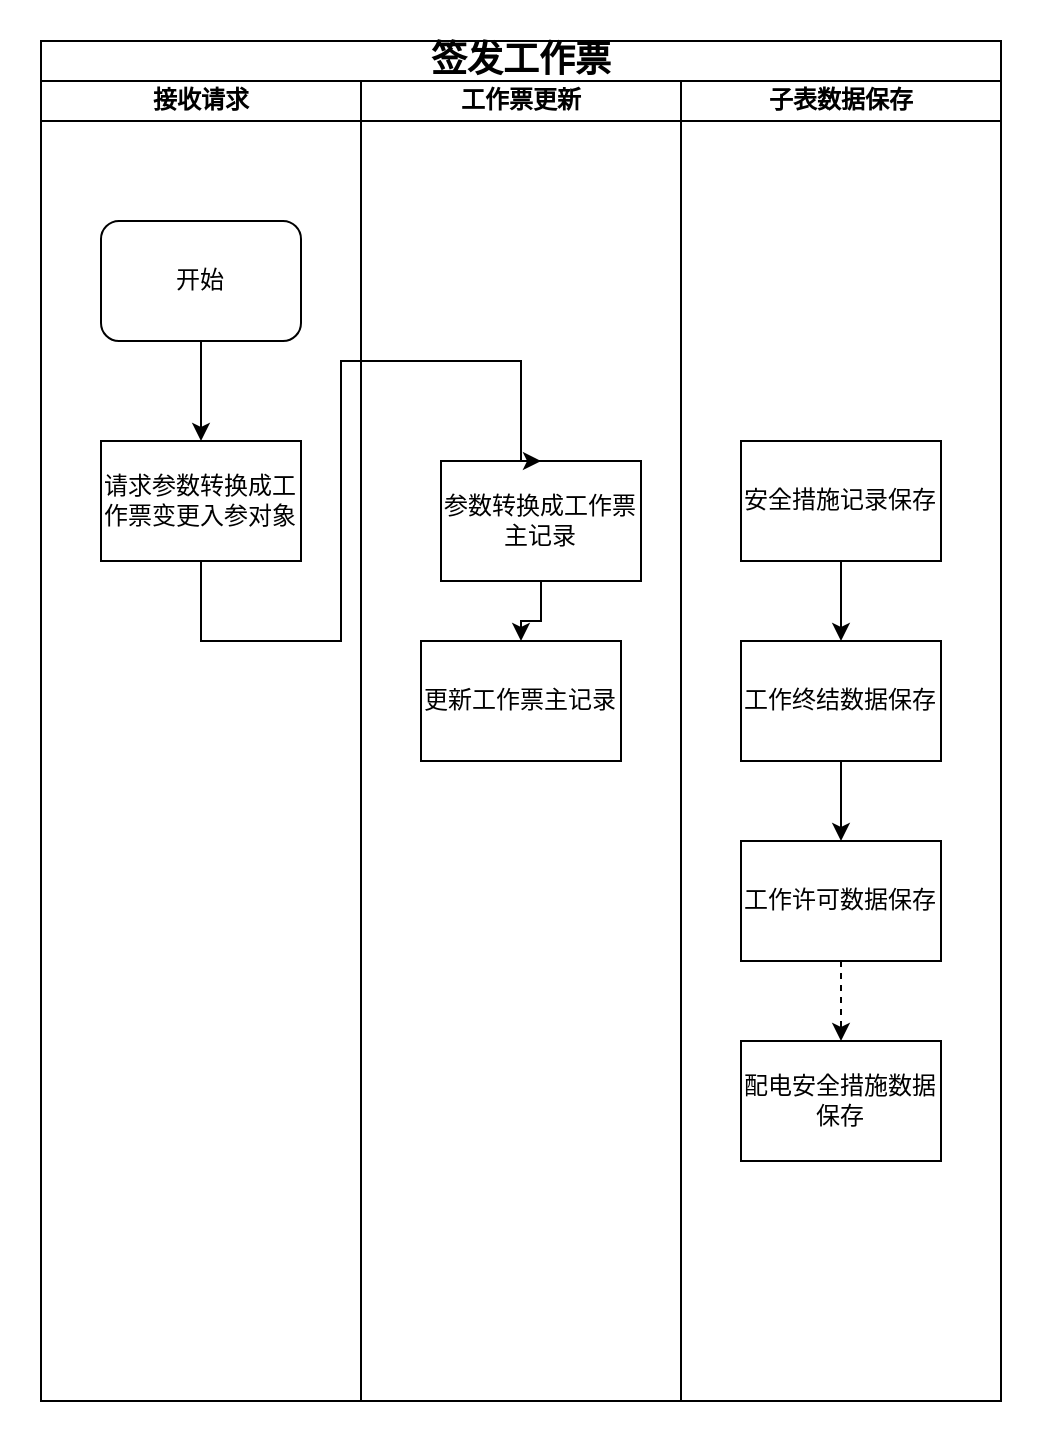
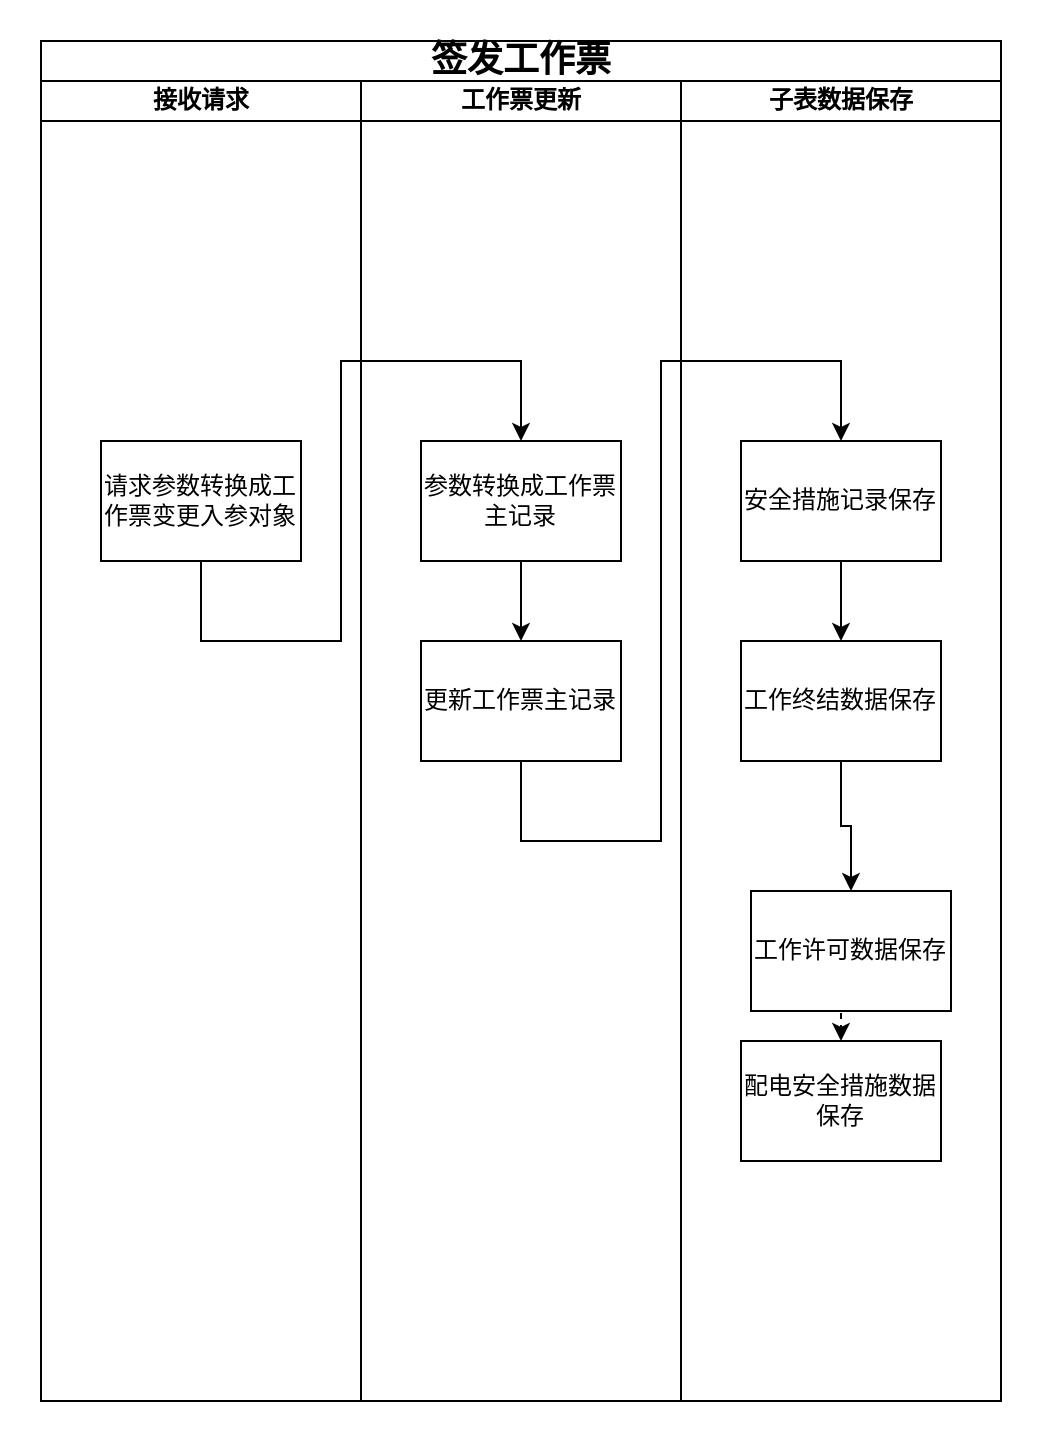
node "开始": removed
edge "开始" -> "请求参数转换成工作票变更入参对象": removed
node "参数转换成工作票主记录": moved (541, 521) -> (521, 501)
edge "更新工作票主记录" -> "安全措施记录保存": added
node "工作许可数据保存": moved (841, 901) -> (851, 951)
